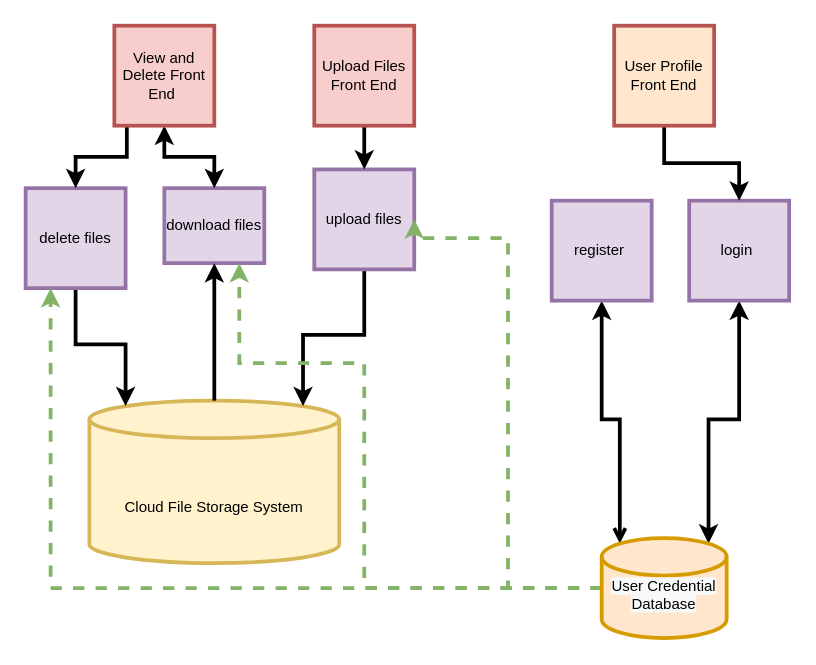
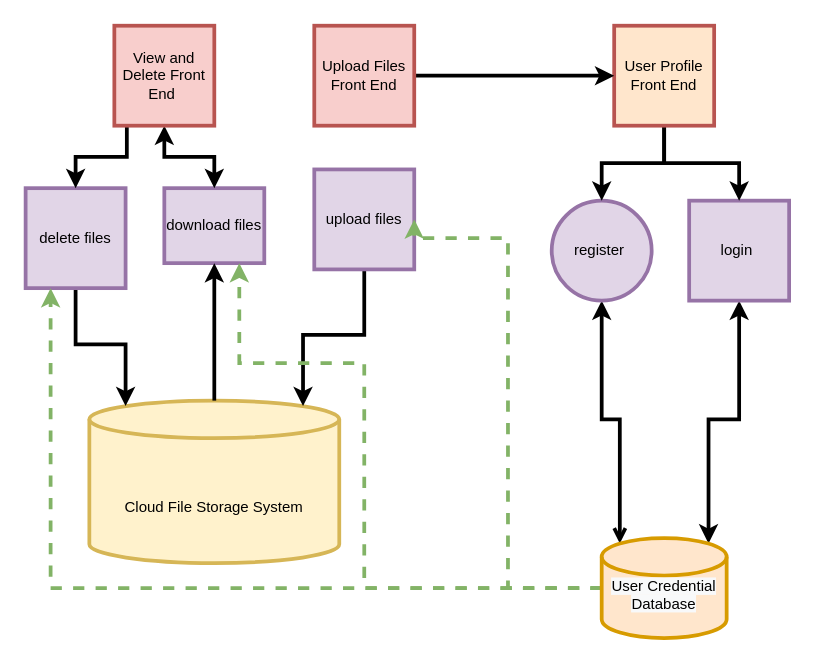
edge "Upload Files Front End" -> "upload files": now "Upload Files Front End" -> "User Profile Front End"
edge "User Profile Front End" -> "register": added
node "register": shape rectangle -> ellipse
